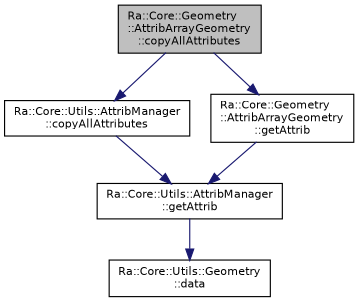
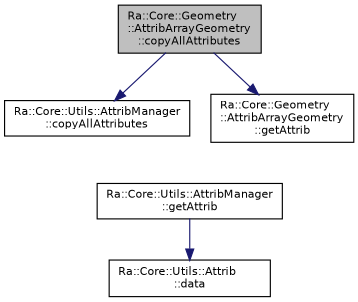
edge "Ra::Core::Utils::AttribManager ::copyAllAttributes" -> "Ra::Core::Utils::AttribManager ::getAttrib": removed
edge "Ra::Core::Geometry ::AttribArrayGeometry ::getAttrib" -> "Ra::Core::Utils::AttribManager ::getAttrib": removed
node "Ra::Core::Utils::Geometry ::data": label "Ra::Core::Utils::Geometry ::data" -> "Ra::Core::Utils::Attrib ::data"
